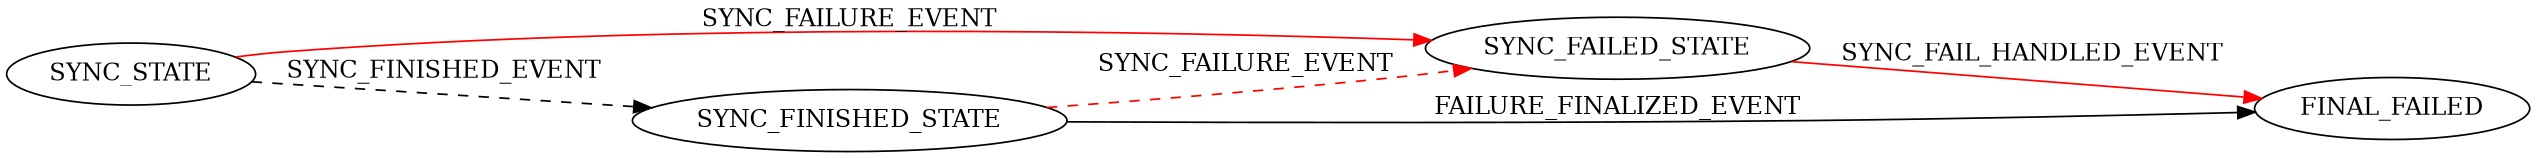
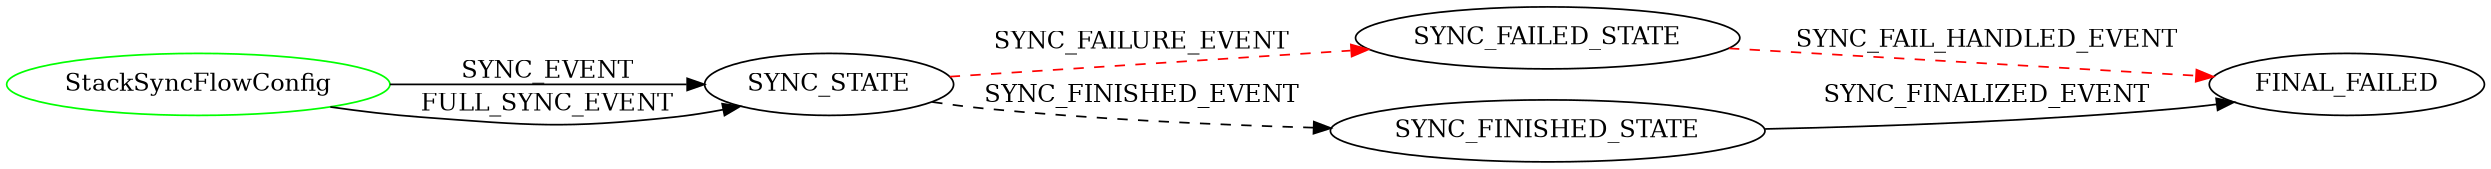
edge "SYNC_STATE" -> "SYNC_FAILED_STATE": style solid -> dashed
edge "SYNC_FAILED_STATE" -> "FINAL_FAILED": style solid -> dashed
node "StackSyncFlowConfig": added
edge "SYNC_FINISHED_STATE" -> "SYNC_FAILED_STATE": removed, label "SYNC_FAILURE_EVENT"
edge "SYNC_FINISHED_STATE" -> "FINAL_FAILED": label "FAILURE_FINALIZED_EVENT" -> "SYNC_FINALIZED_EVENT"
